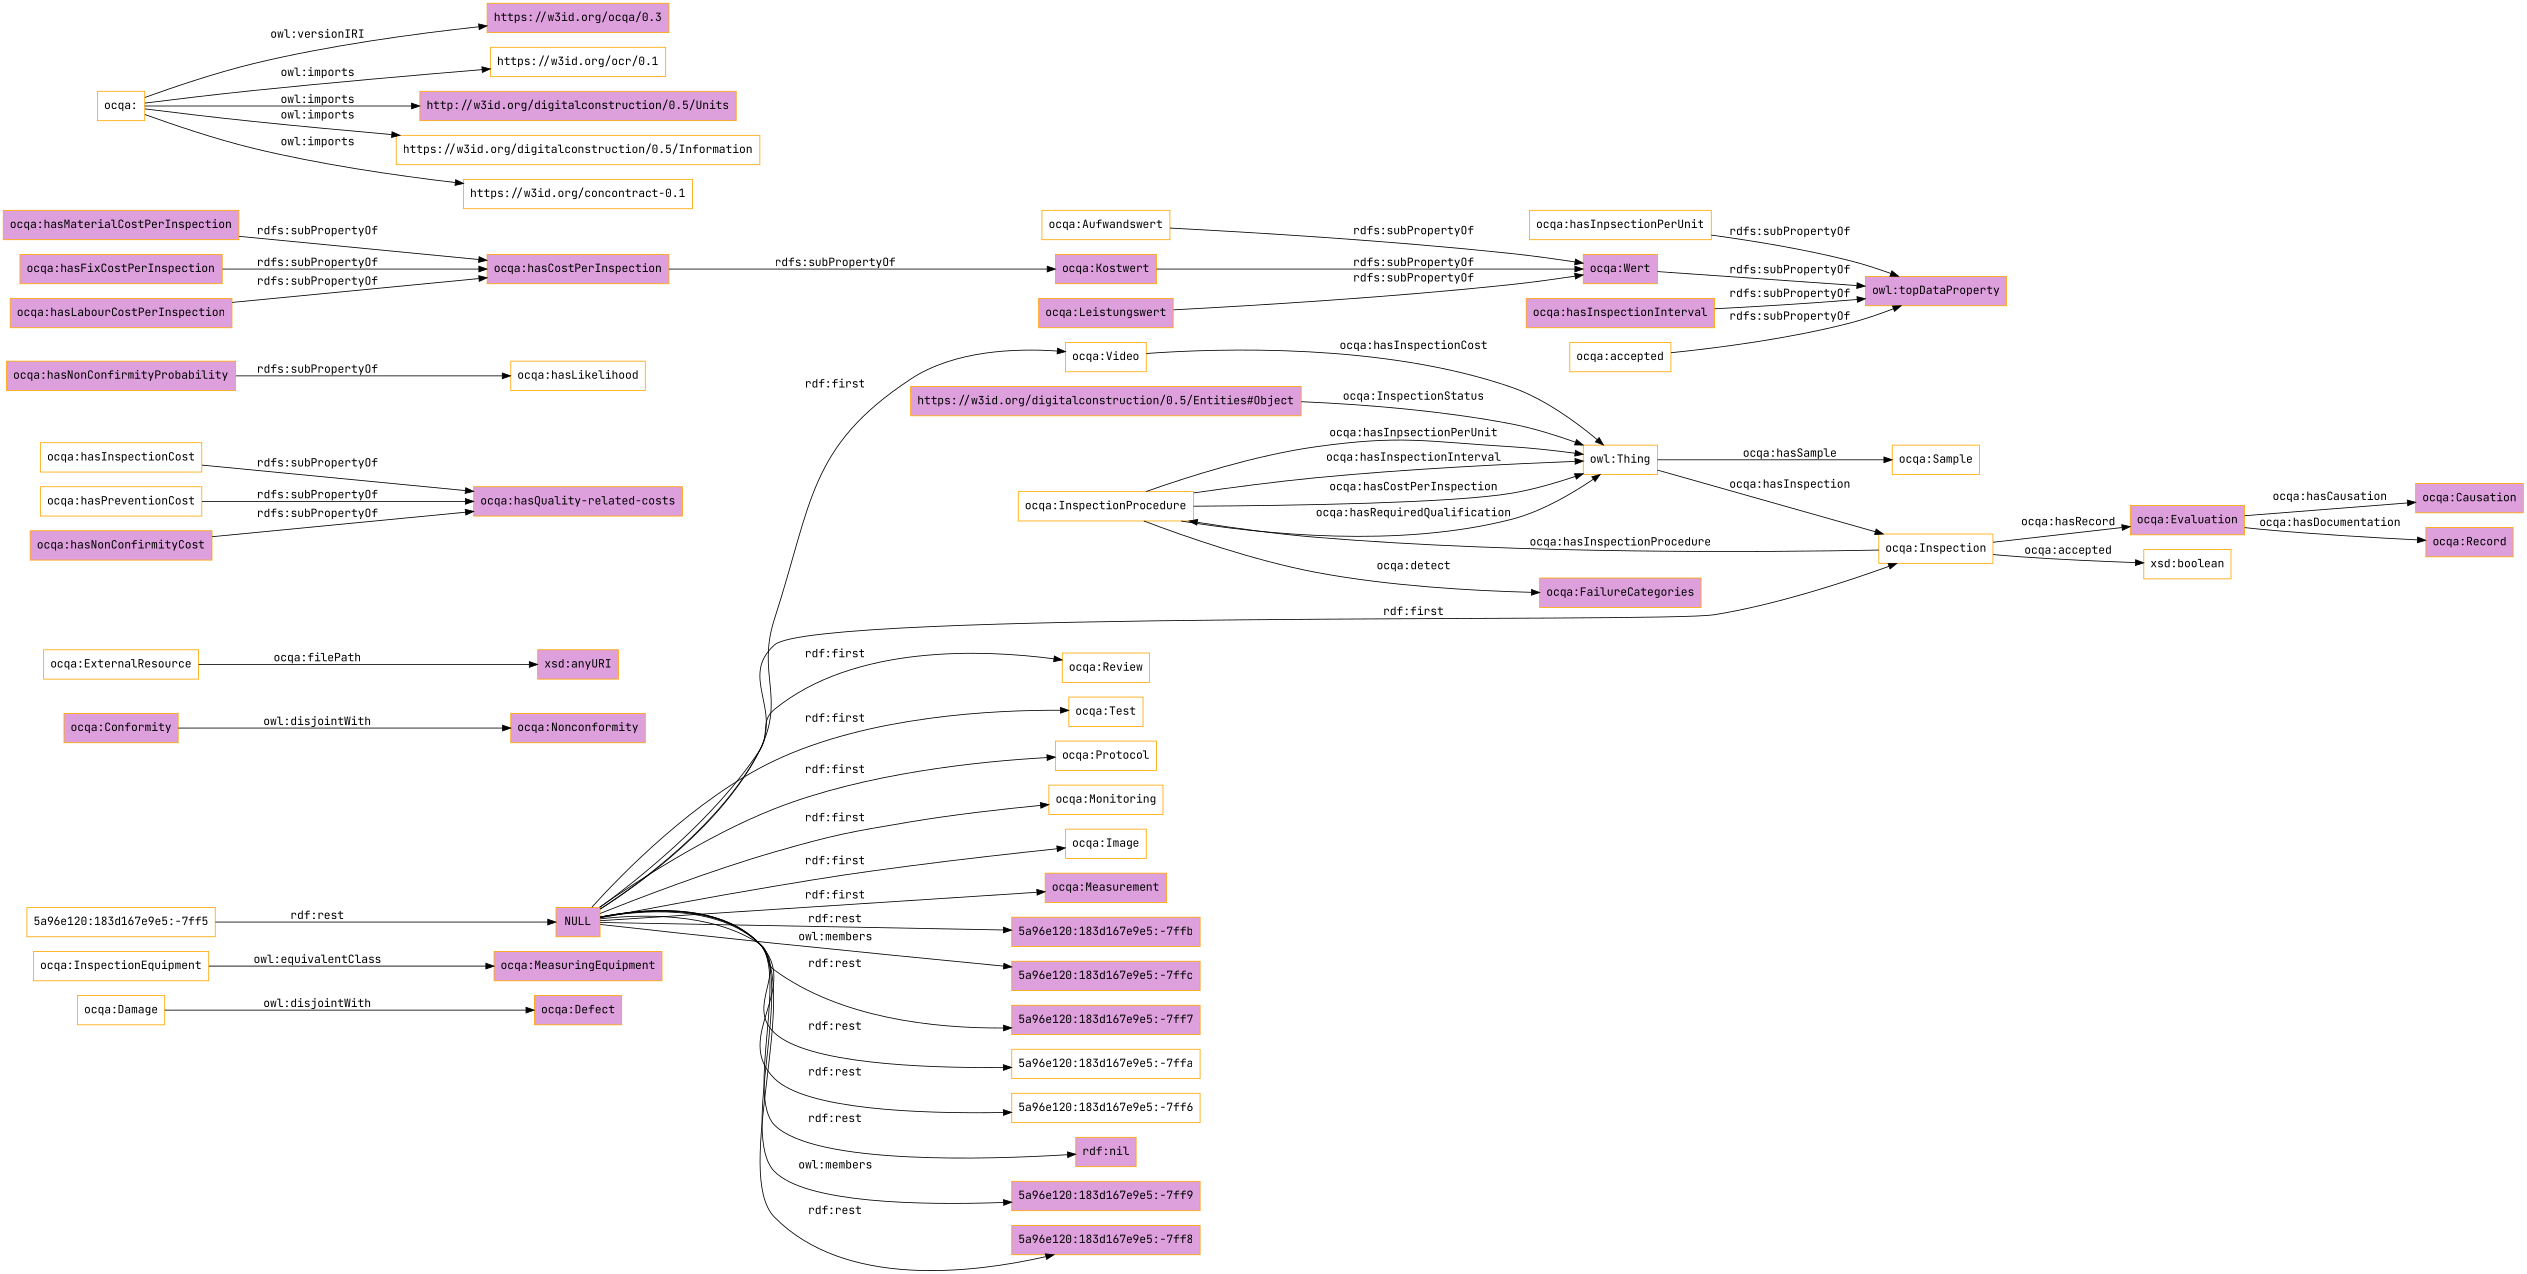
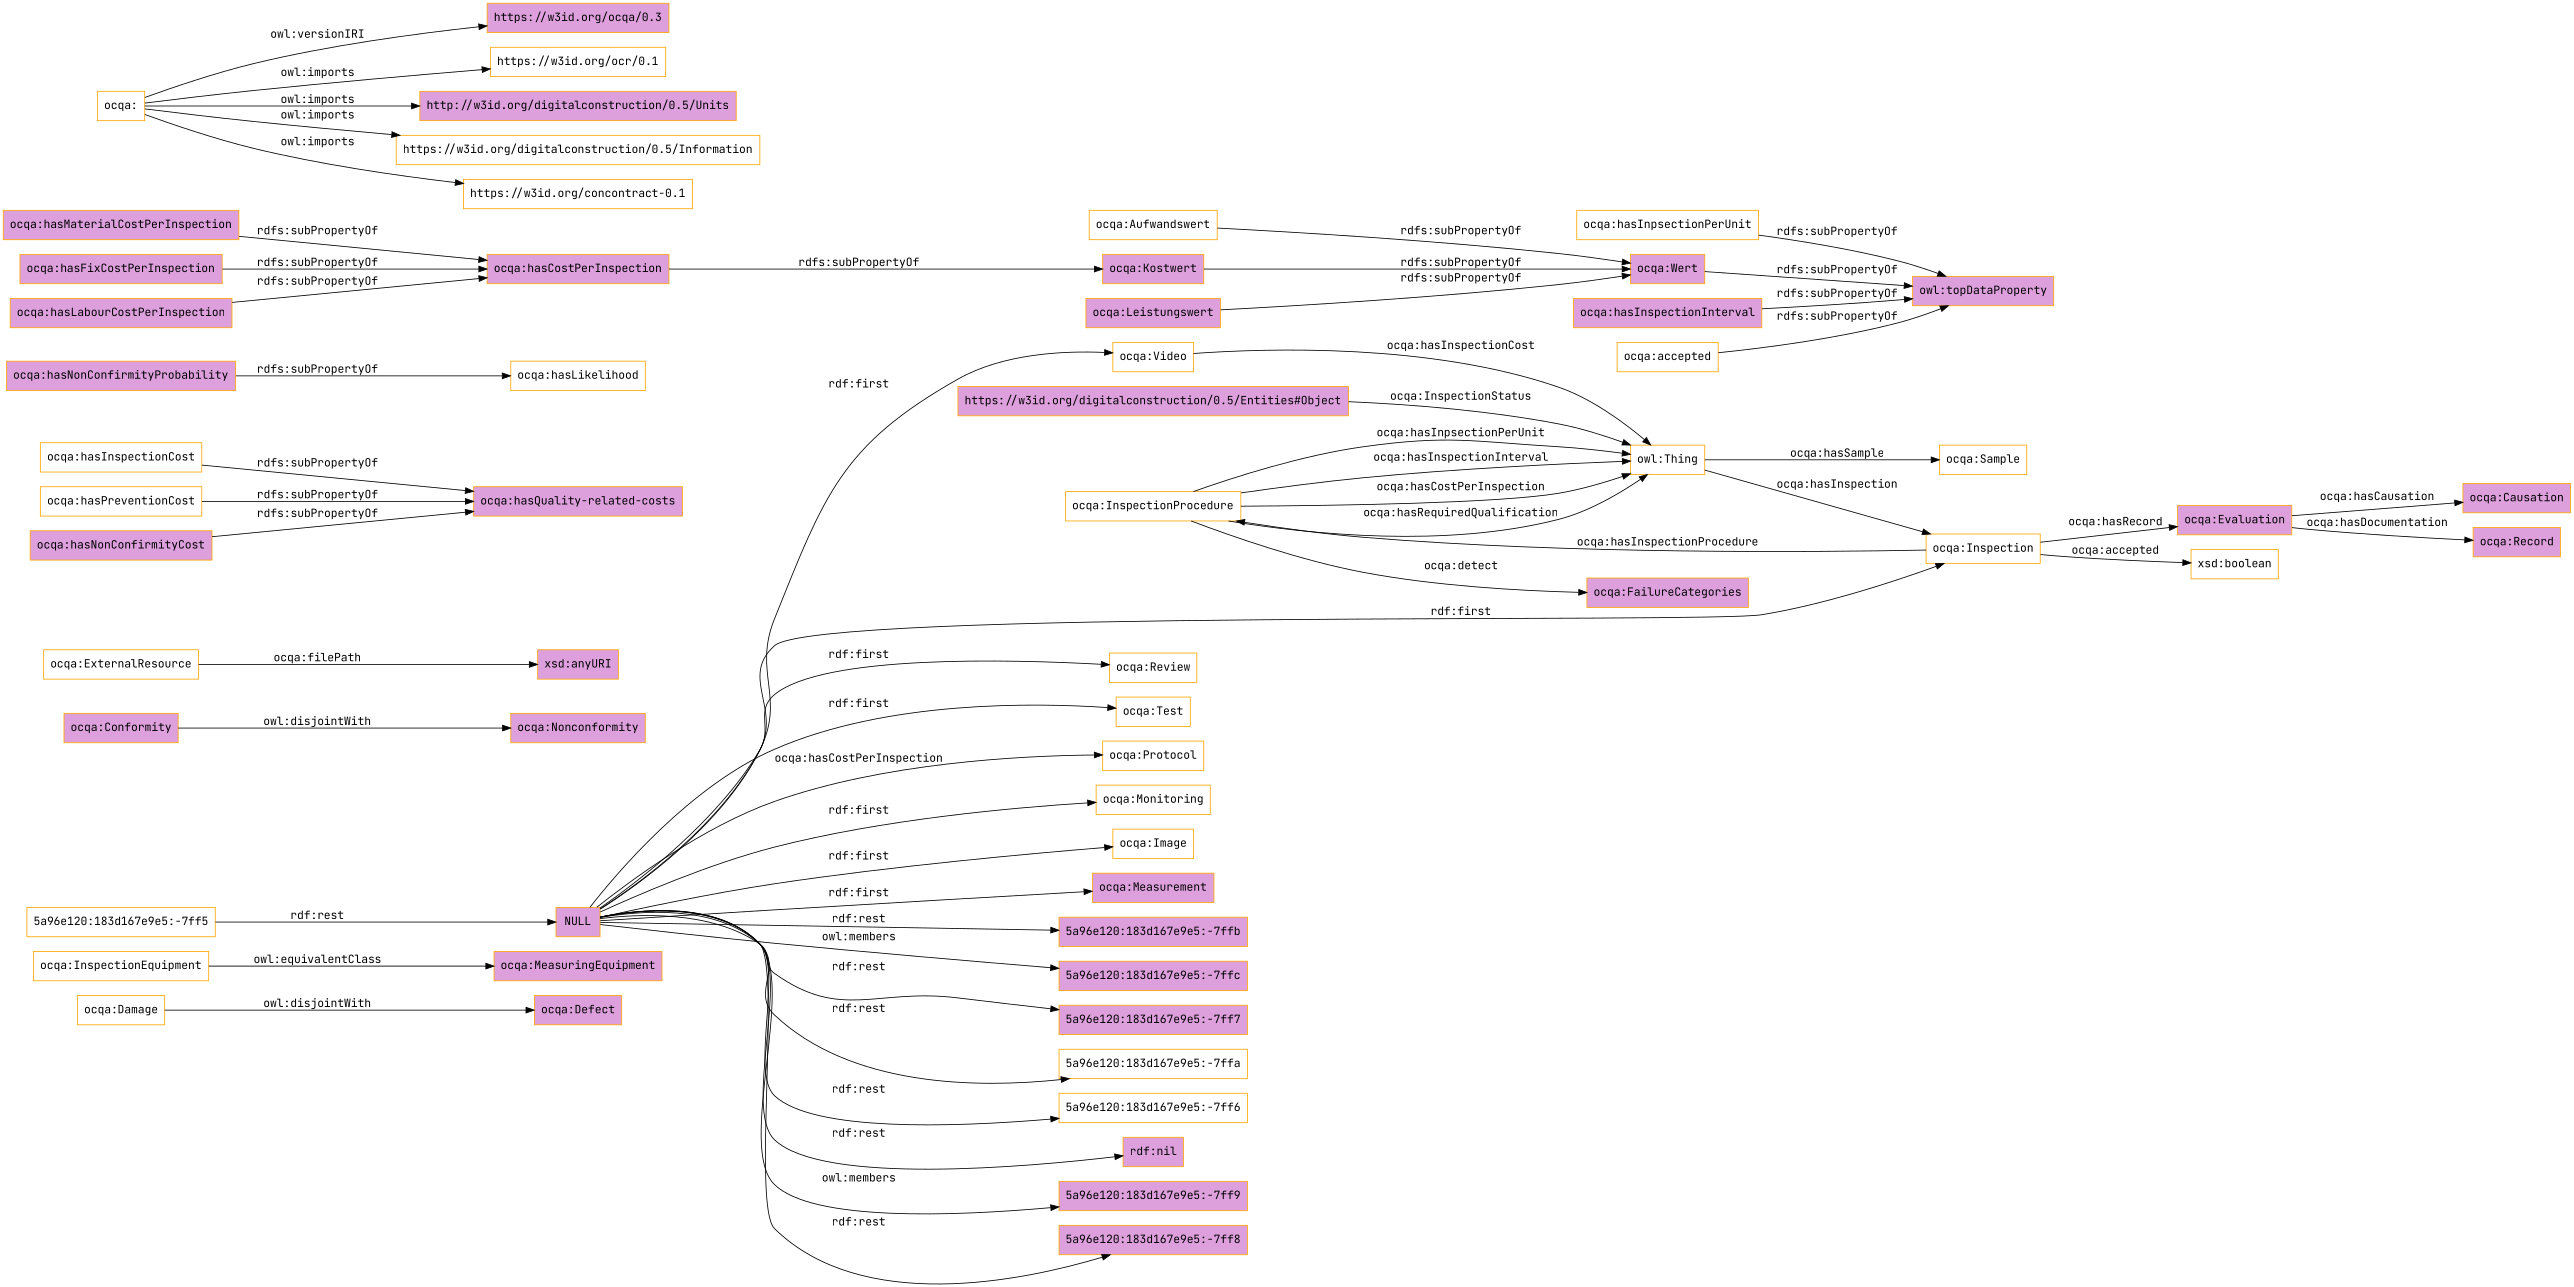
edge "NULL" -> "ocqa:Protocol": label "rdf:first" -> "ocqa:hasCostPerInspection"
